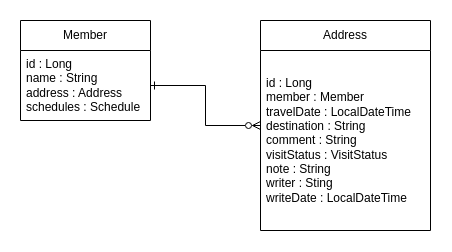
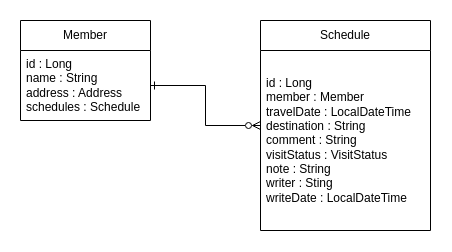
node "Address": label "Address" -> "Schedule"
